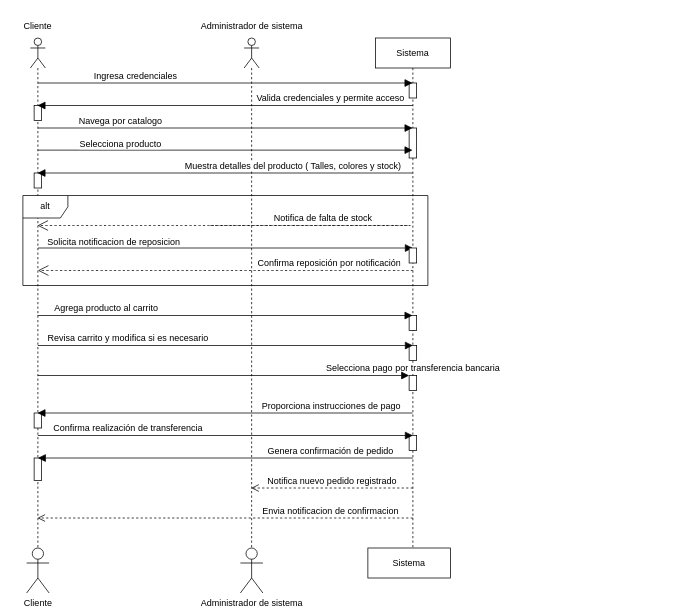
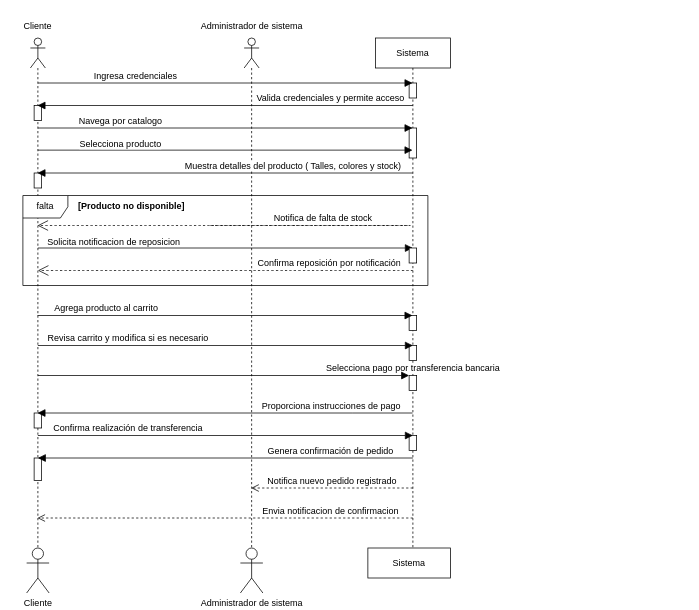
node "alt": label "alt" -> "falta"
node "[Producto no disponible]": added
